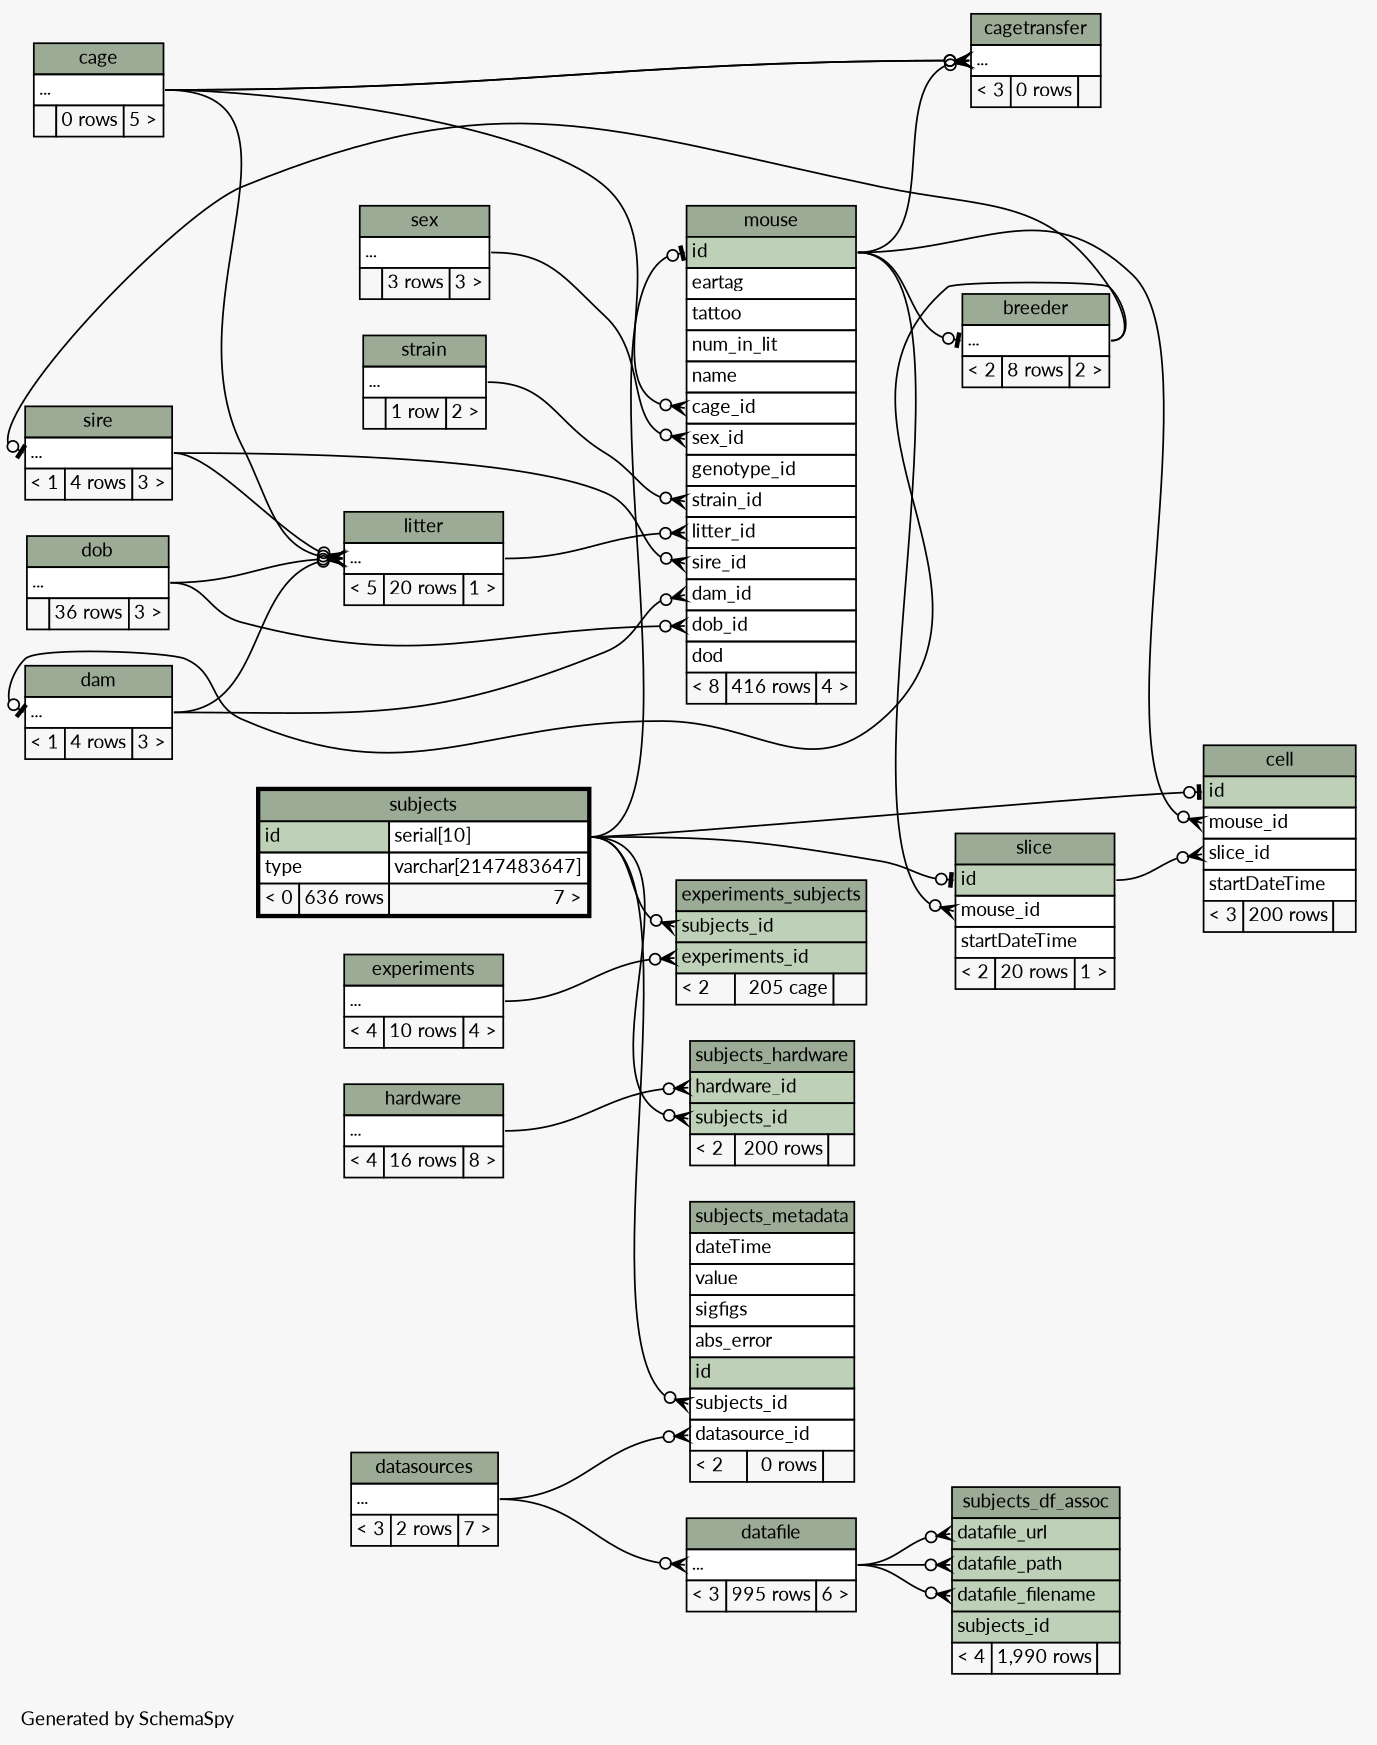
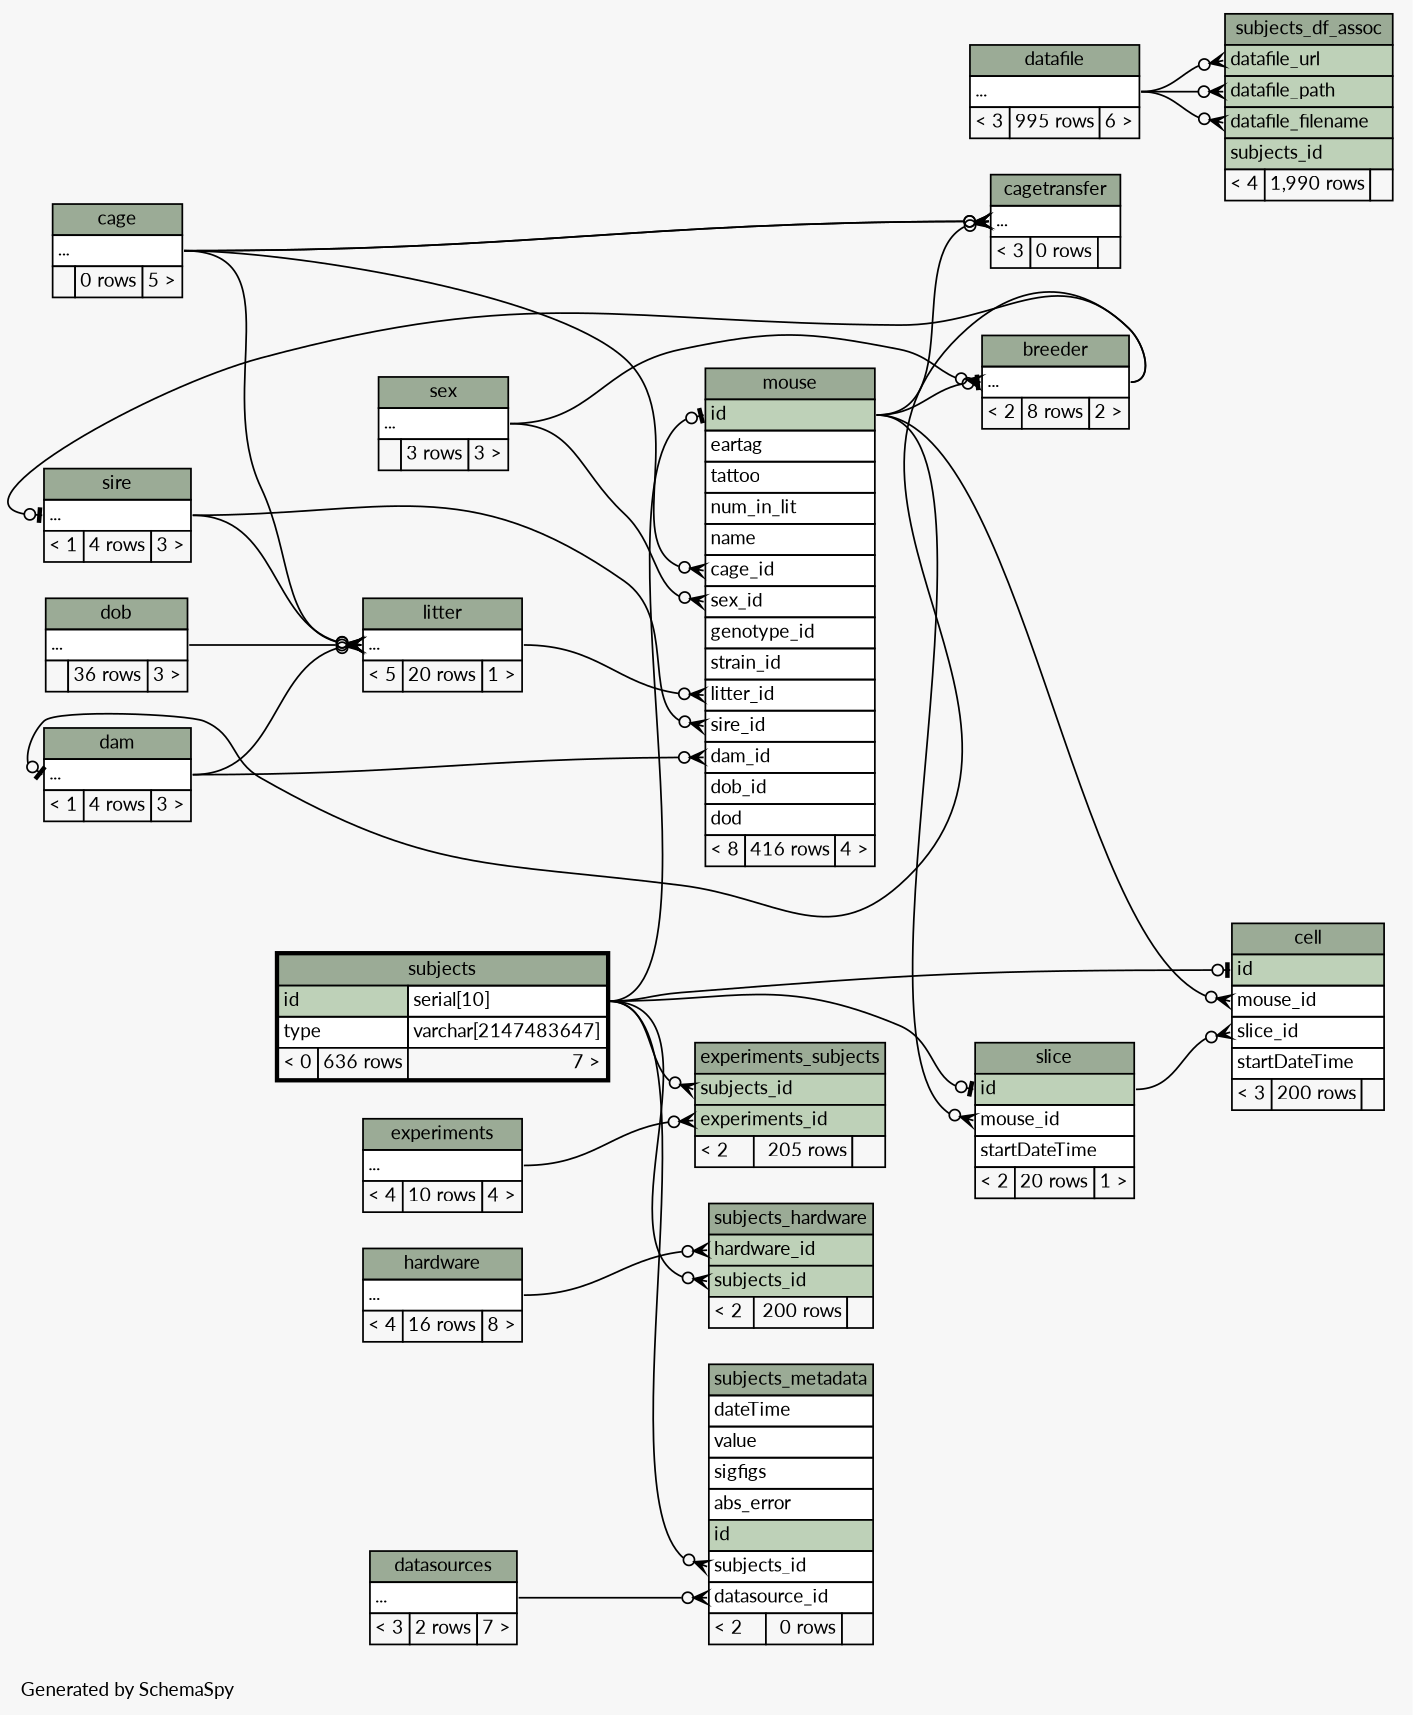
edge "sex" -> "breeder": added
node "strain": removed
edge "dob" -> "mouse": removed
node "experiments_subjects": text "205 cage" -> "205 rows"
edge "datasources" -> "datafile": removed
